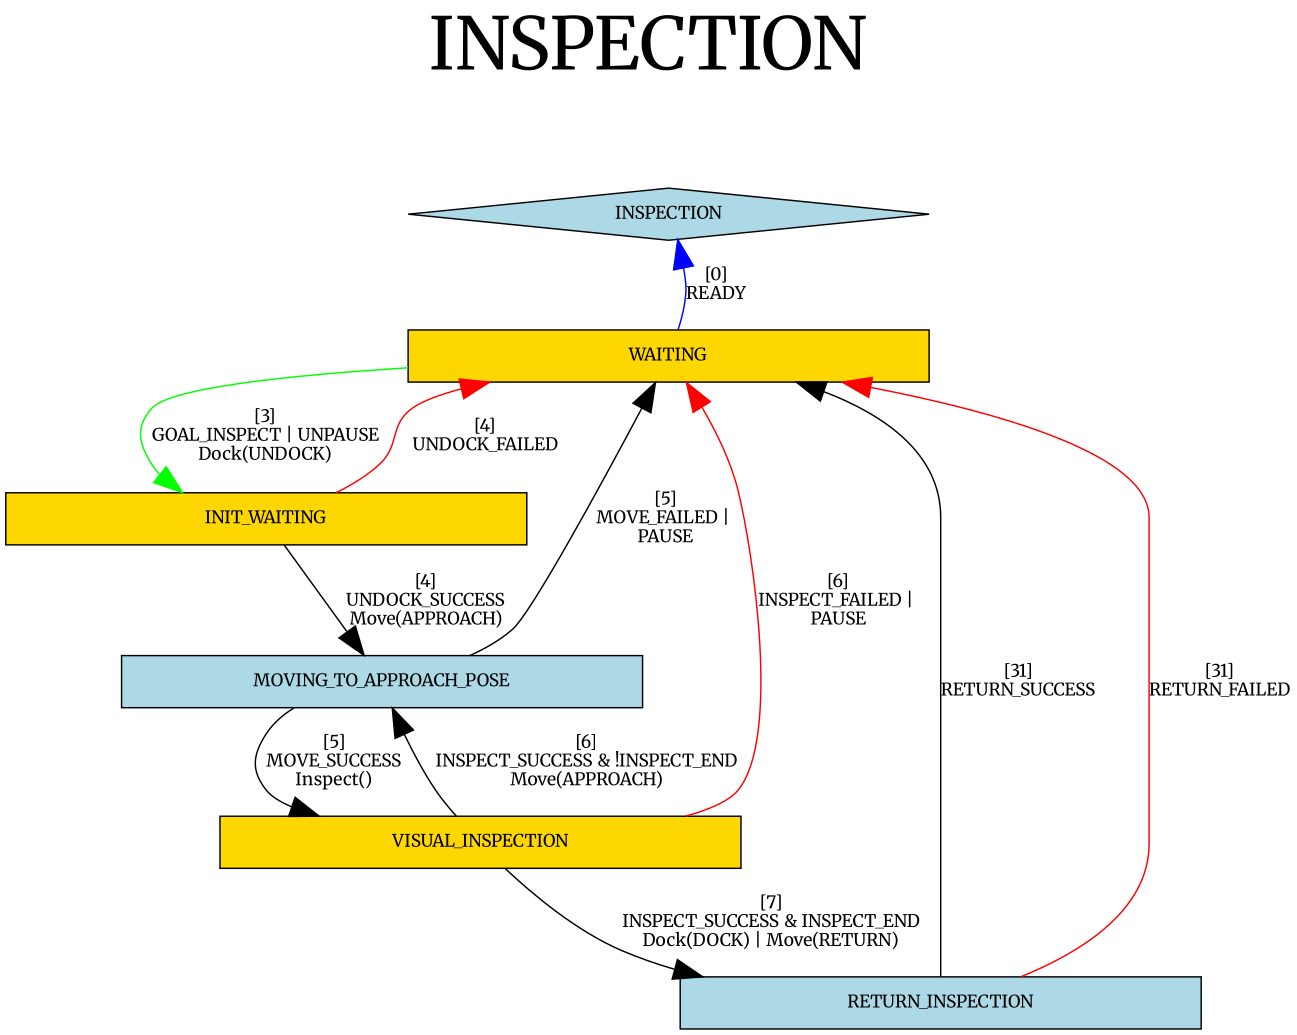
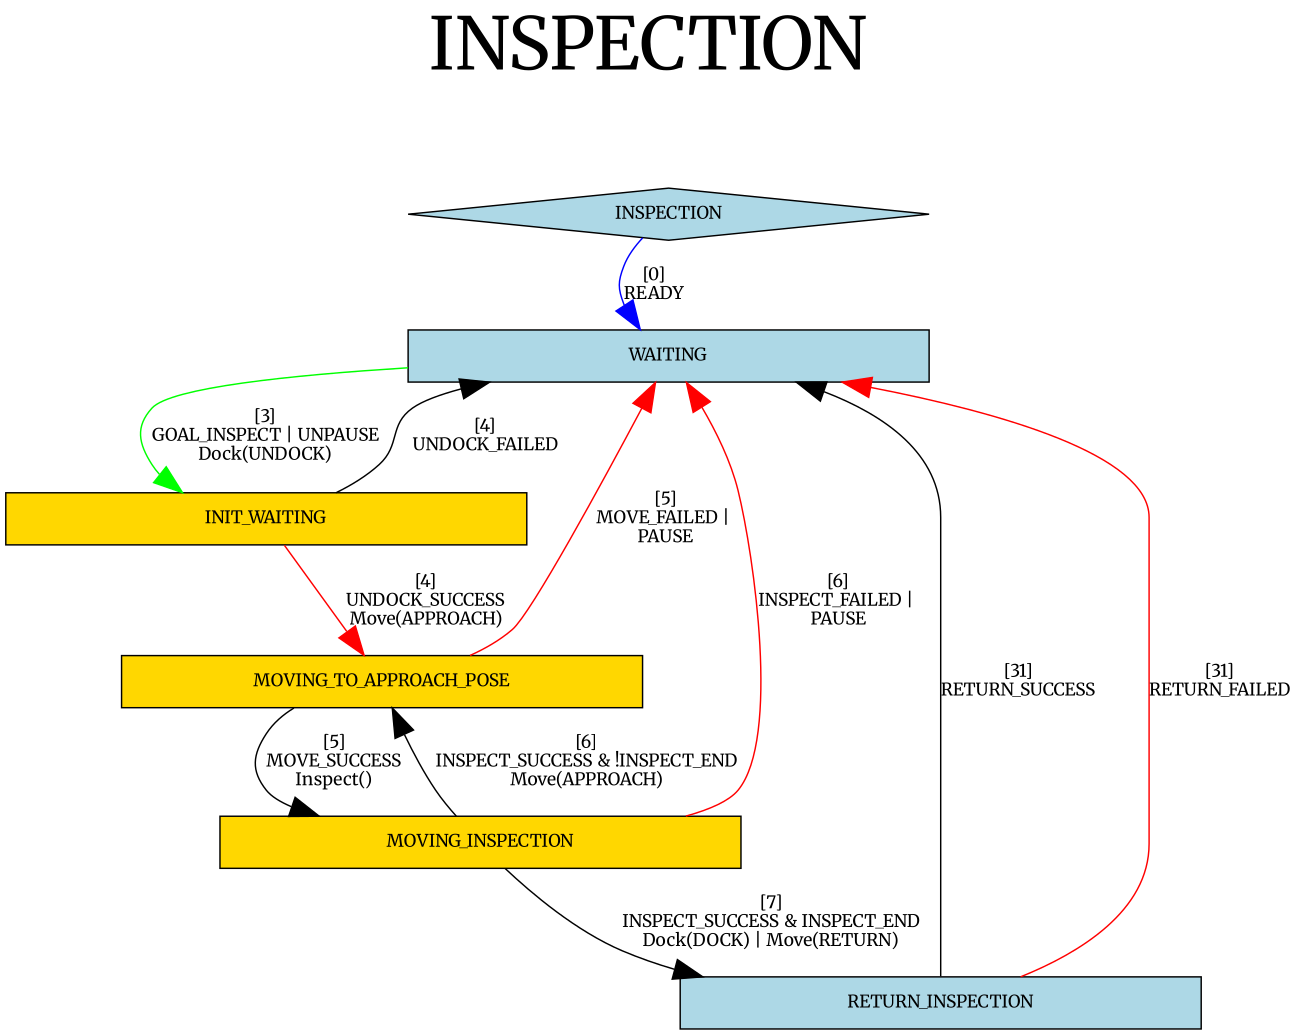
edge "WAITING" -> "INSPECTION": reversed
node "WAITING": fillcolor gold -> lightblue
edge "INIT_WAITING" -> "WAITING": color red -> black
edge "MOVING_TO_APPROACH_POSE" -> "WAITING": color black -> red
edge "INIT_WAITING" -> "MOVING_TO_APPROACH_POSE": color black -> red
node "MOVING_TO_APPROACH_POSE": fillcolor lightblue -> gold
node "VISUAL_INSPECTION": label "VISUAL_INSPECTION" -> "MOVING_INSPECTION"
